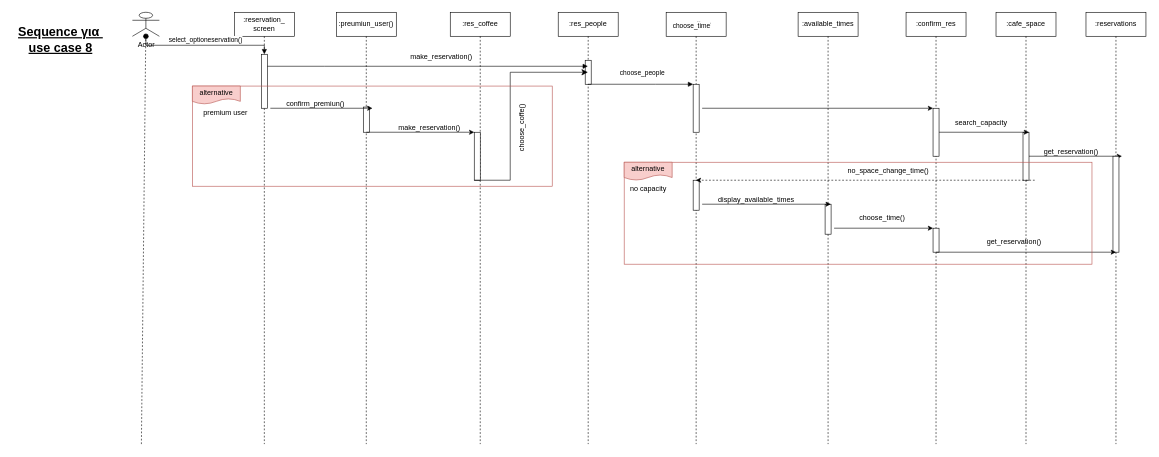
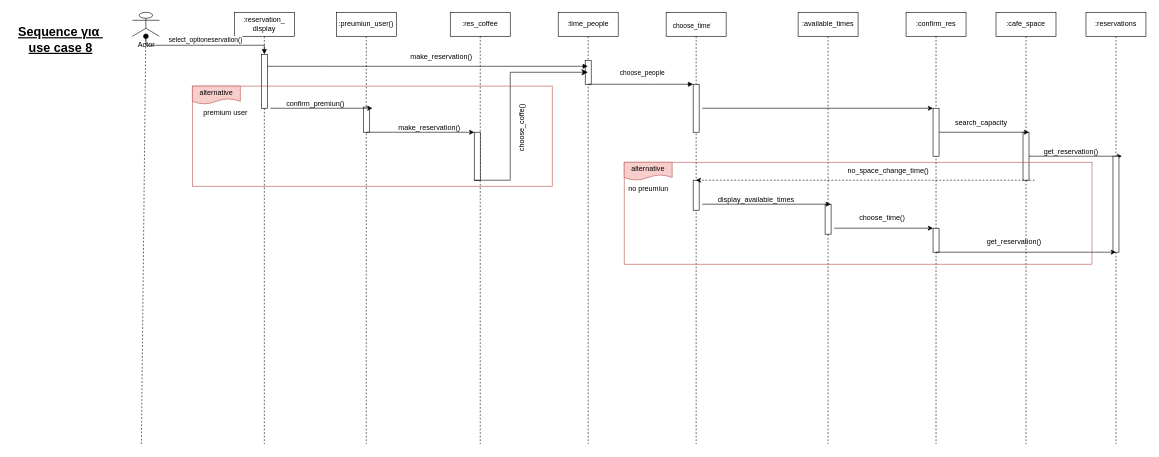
node ":reservation_ screen": label ":reservation_ screen" -> ":reservation_ display"
node ":res_people": label ":res_people" -> ":time_people"
node "no capacity": label "no capacity" -> "no preumiun"
